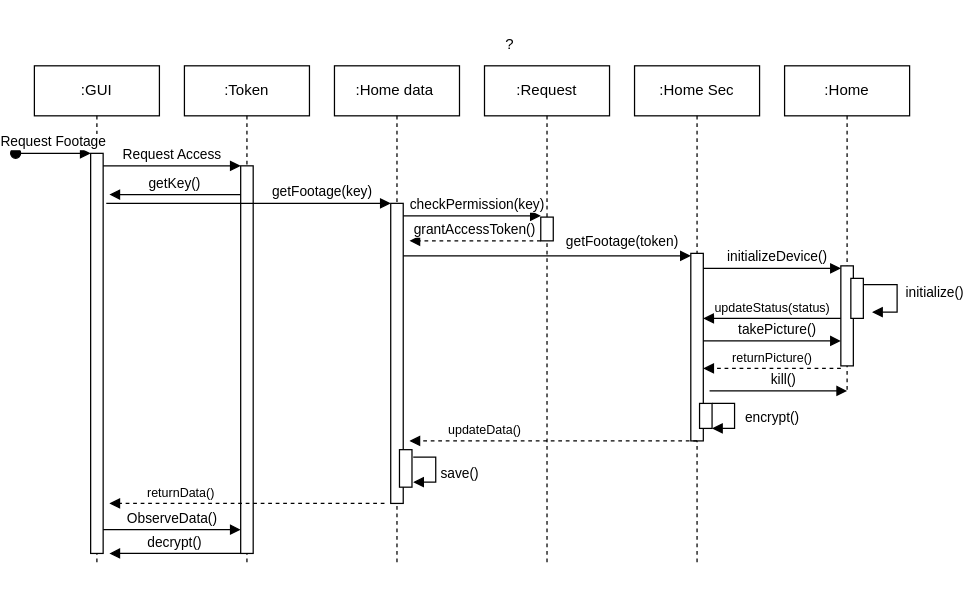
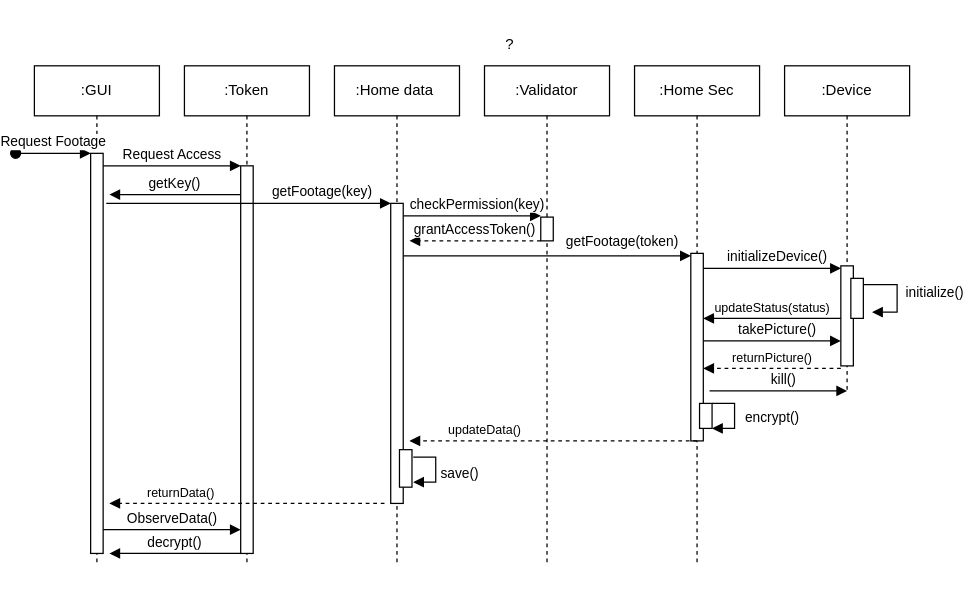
node ":Request": label ":Request" -> ":Validator"
node ":Home": label ":Home" -> ":Device"
